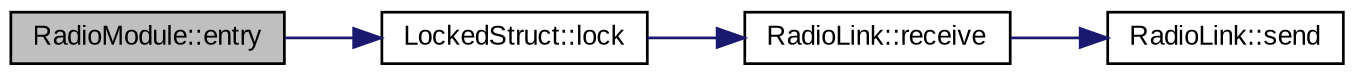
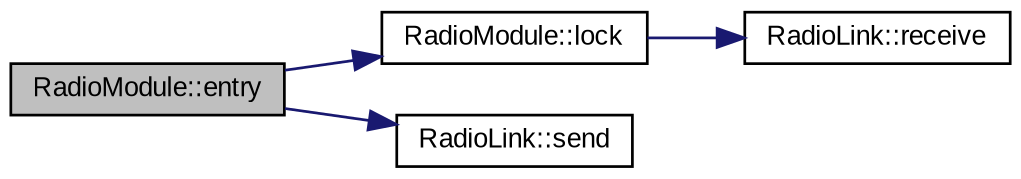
node "LockedStruct::lock": label "LockedStruct::lock" -> "RadioModule::lock"
edge "RadioLink::receive" -> "RadioLink::send": now "RadioModule::entry" -> "RadioLink::send"
